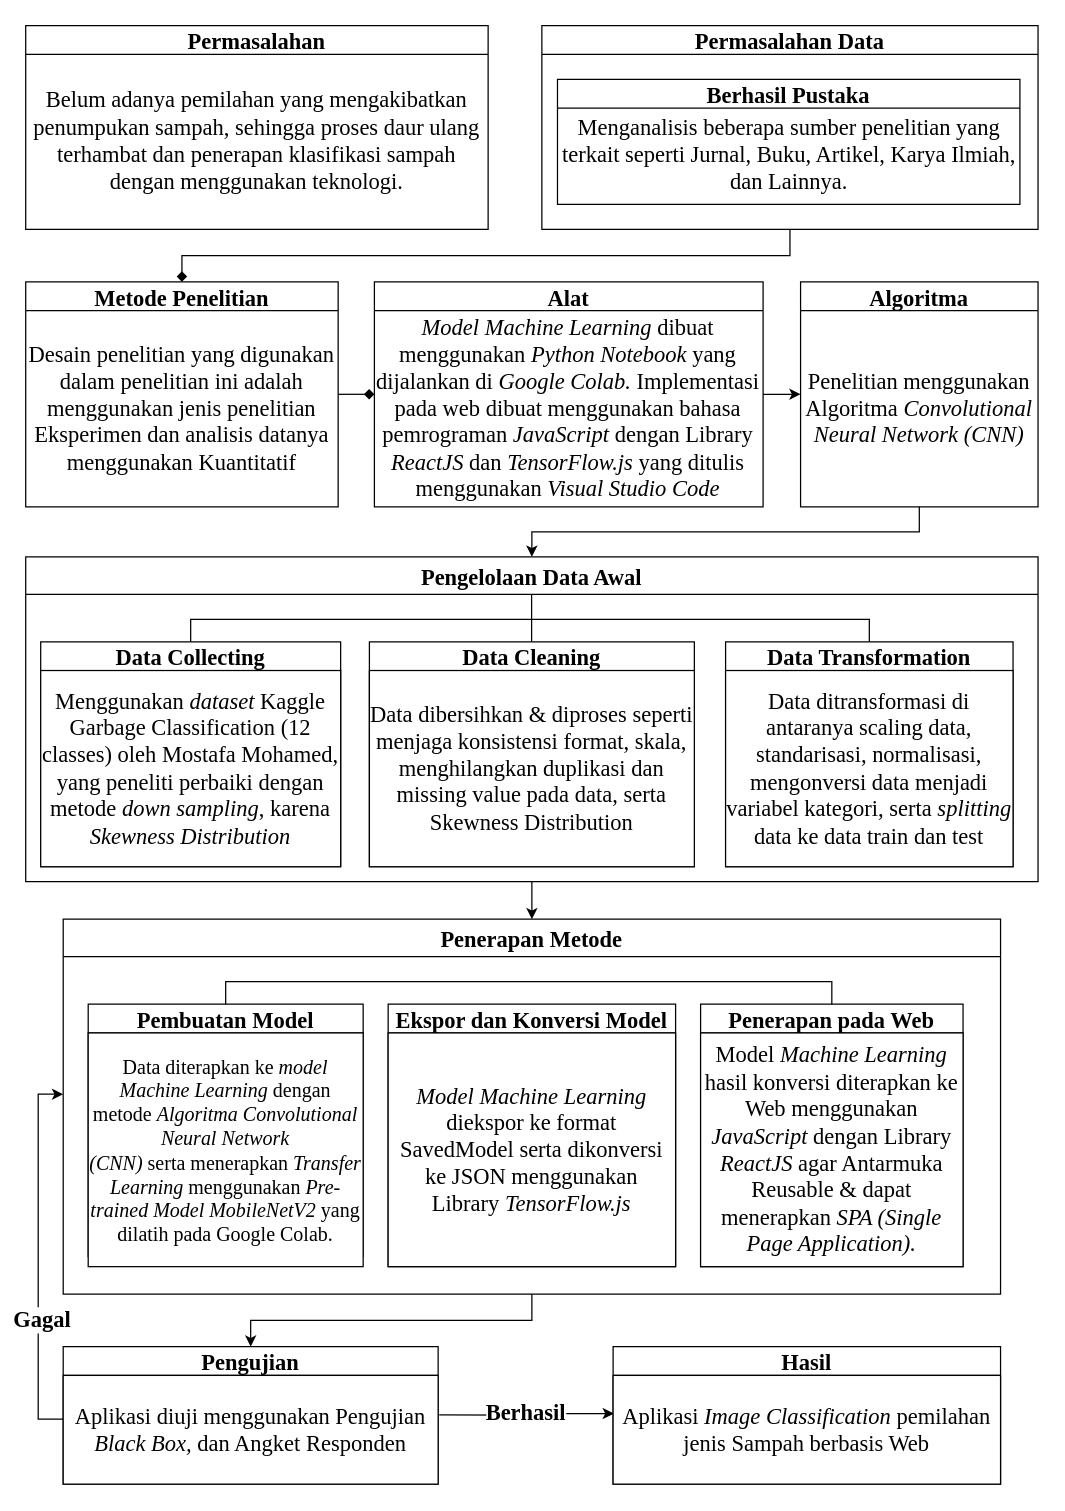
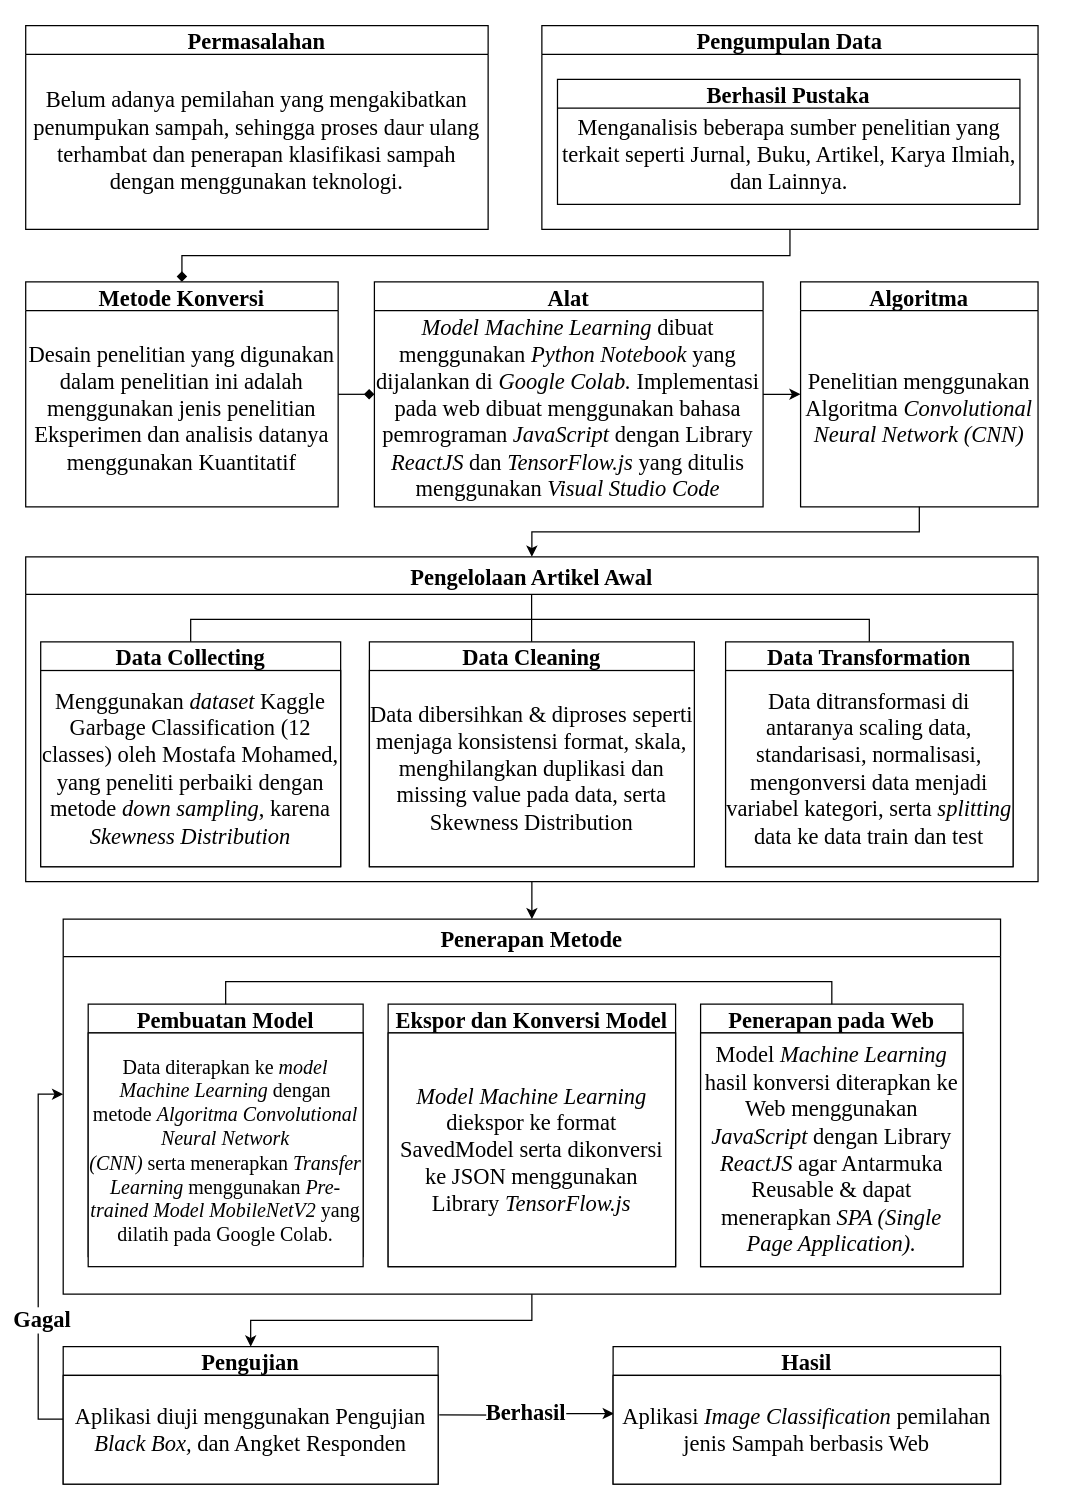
node "Permasalahan Data": label "Permasalahan Data" -> "Pengumpulan Data"
node "Metode Penelitian": label "Metode Penelitian" -> "Metode Konversi"
node "Pengelolaan Data Awal": label "Pengelolaan Data Awal" -> "Pengelolaan Artikel Awal"
